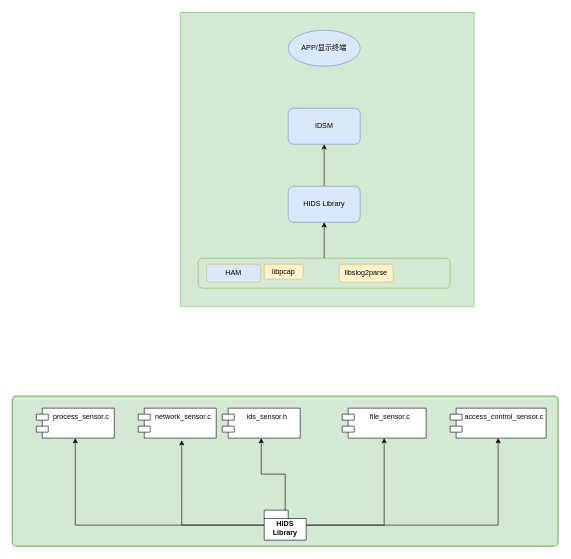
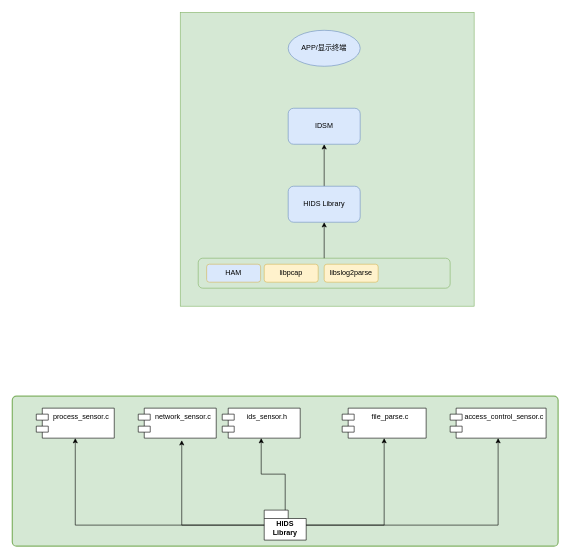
node "libpcap": size 39x15 -> 54x18
node "libslog2parse": moved (366, 273) -> (351, 273)
node "file_sensor.c": label "file_sensor.c" -> "file_parse.c"
